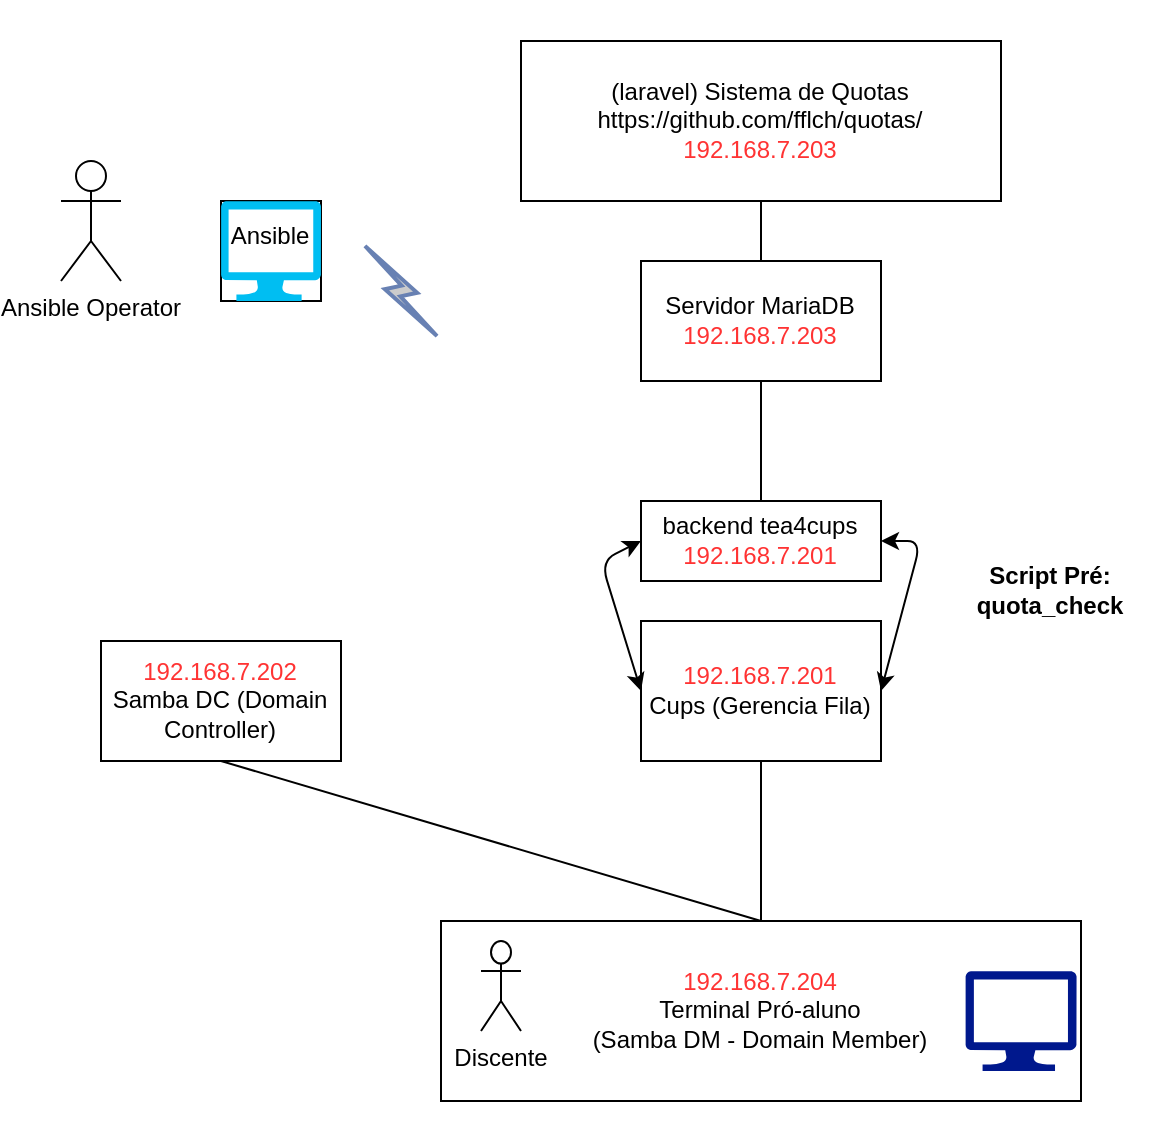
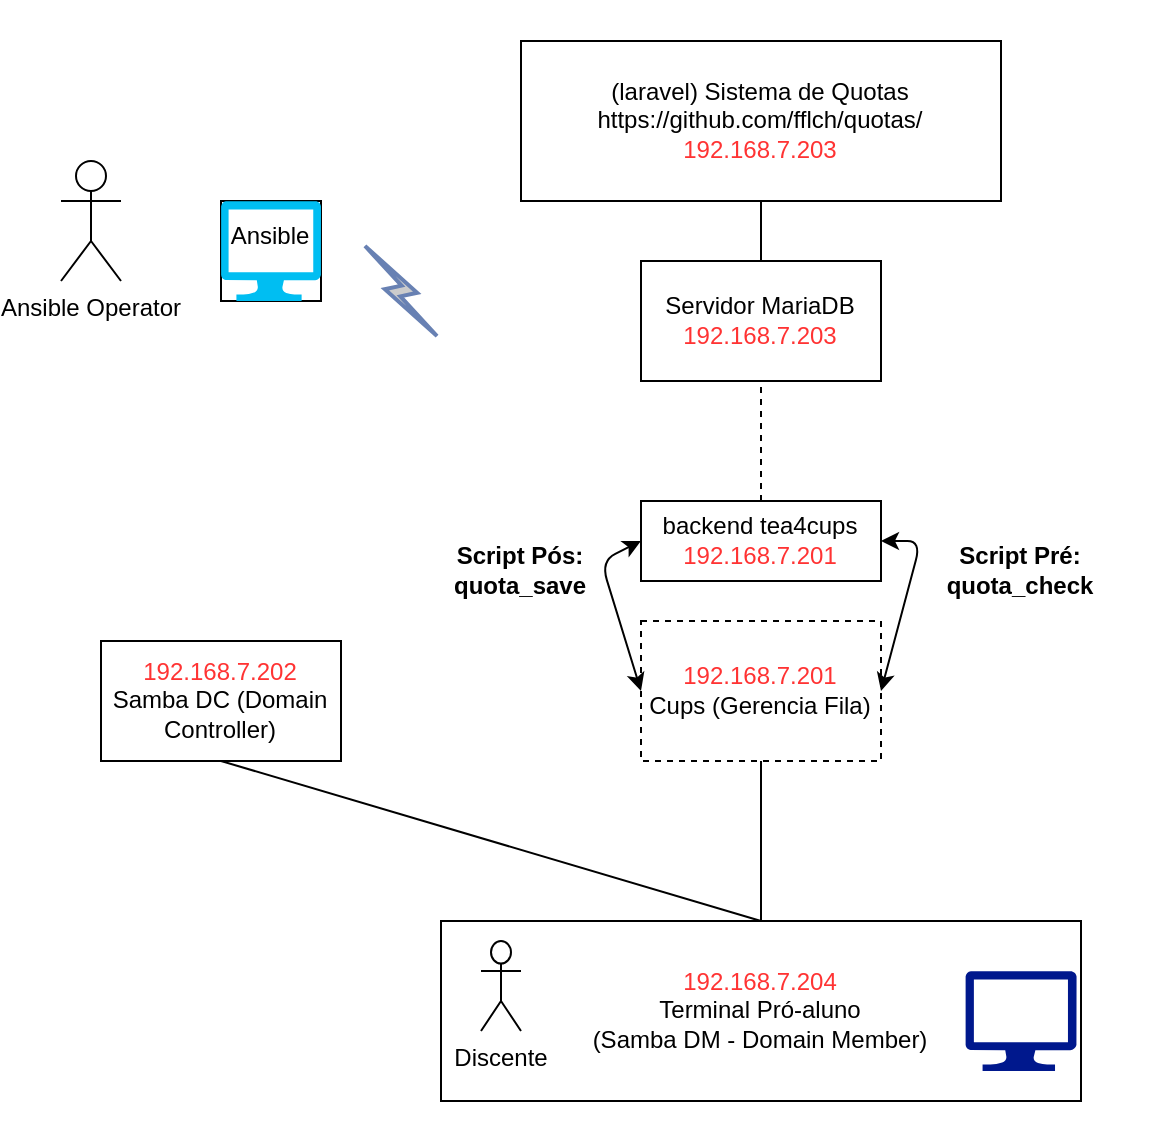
edge "Servidor MariaDB 192.168.7.203" -- "backend tea4cups 192.168.7.201": style solid -> dashed
node "Script Pós: quota_save": added
node "Script Pré: quota_check": moved (1051, 591) -> (1021, 571)
node "192.168.7.201 Cups (Gerencia Fila)": style solid -> dashed
